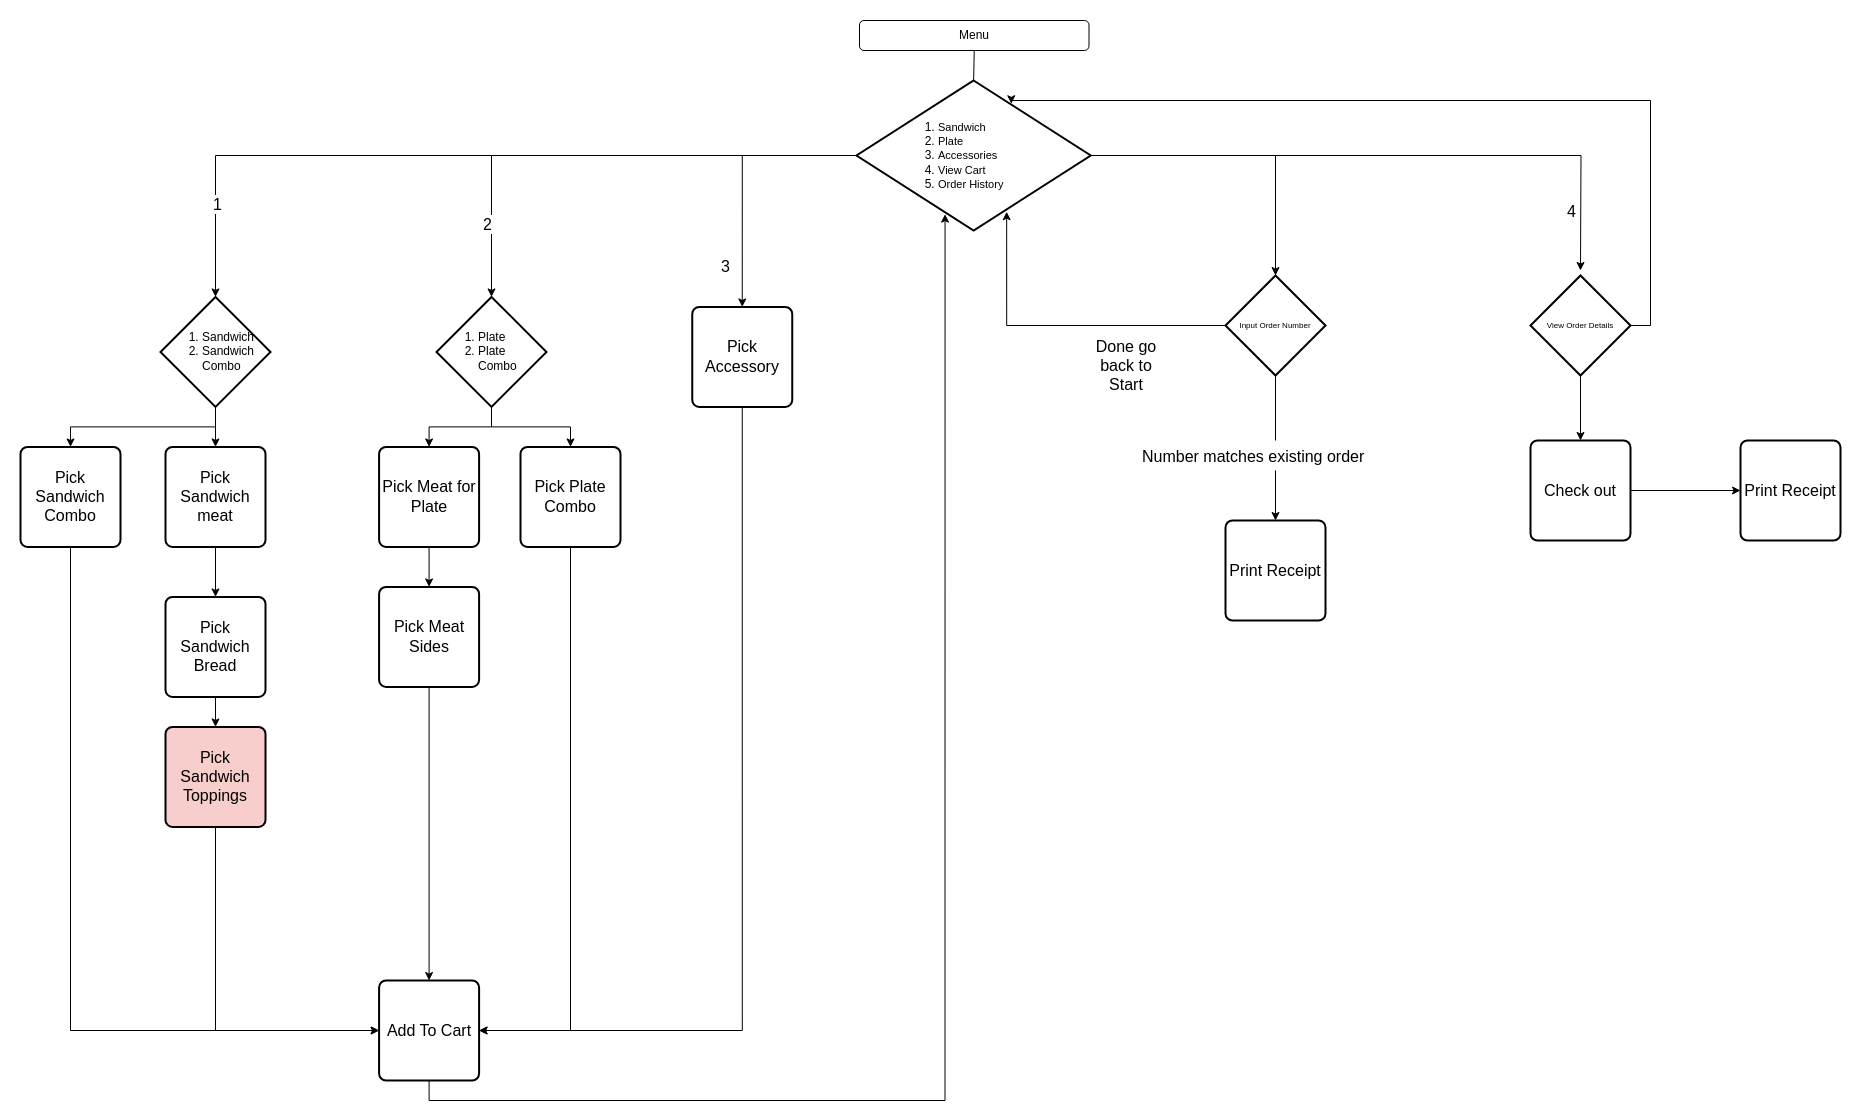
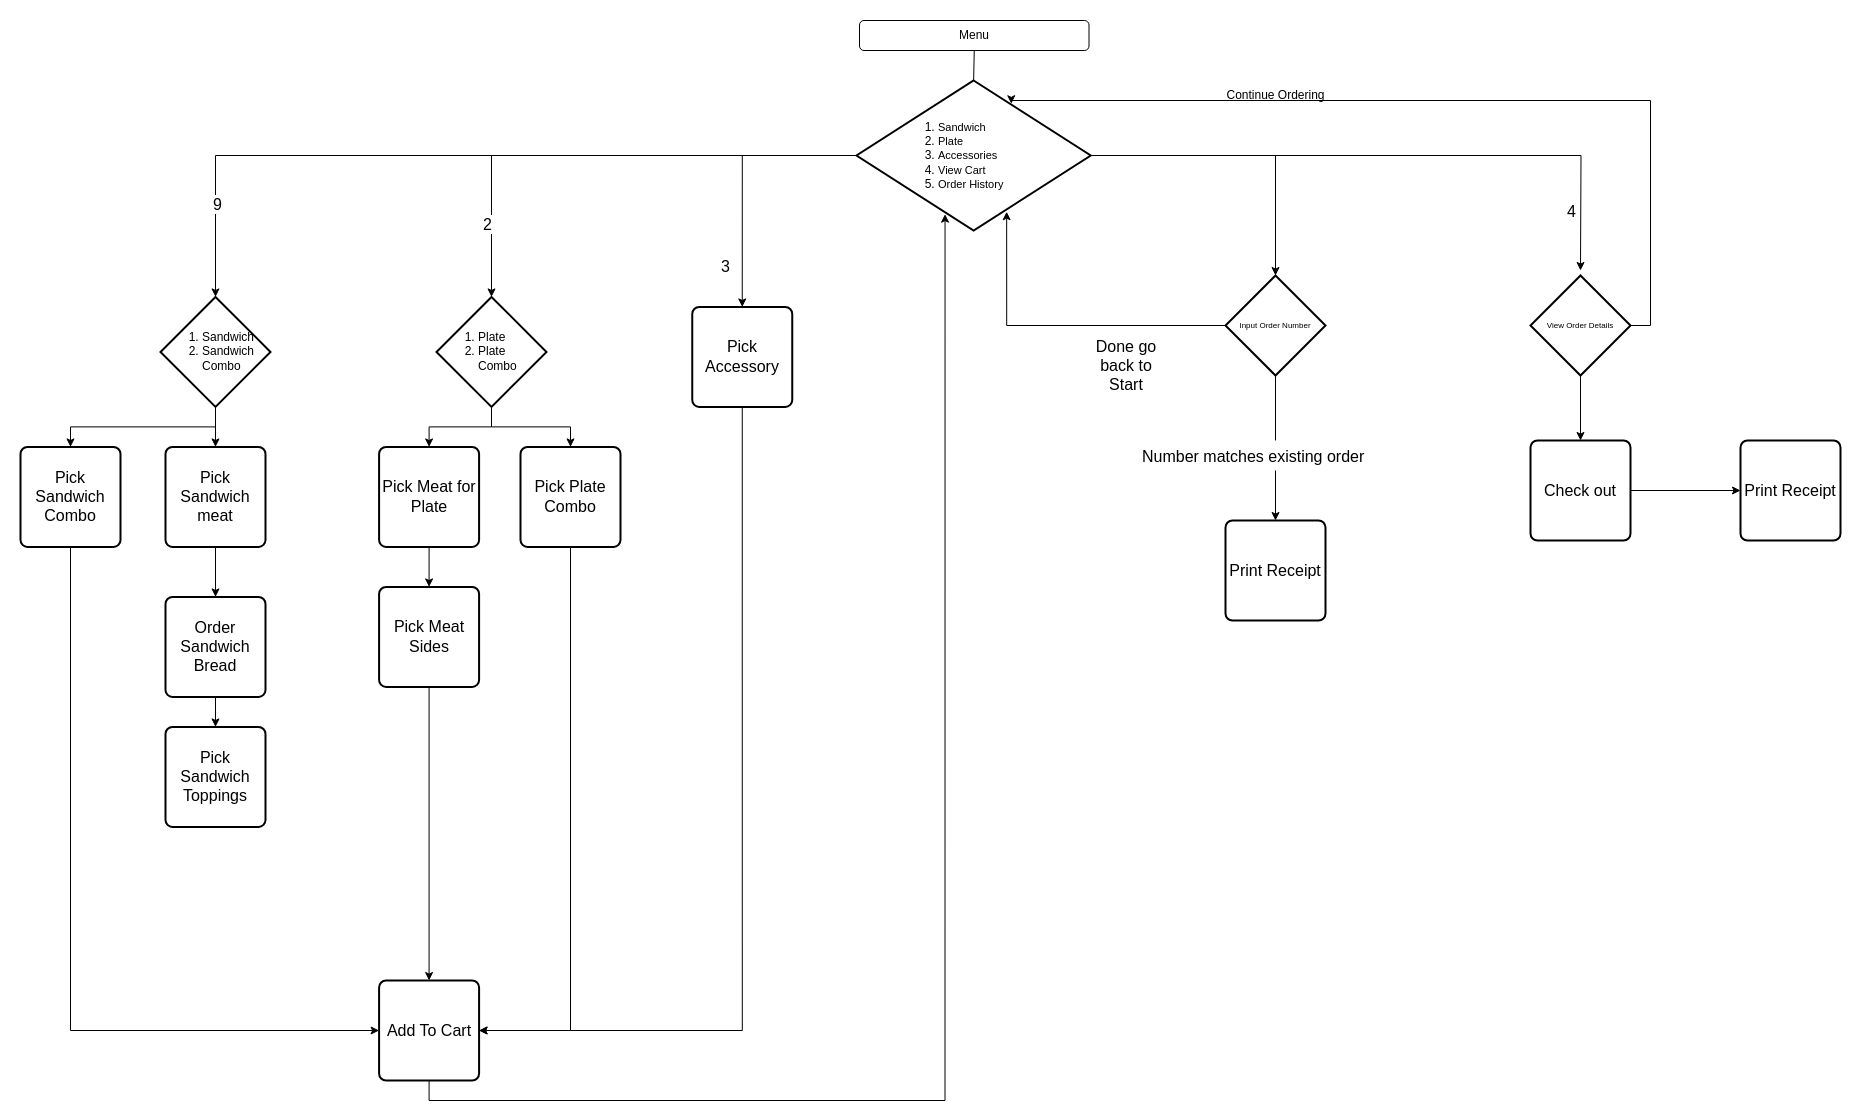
node "Continue Ordering": added
node "1": label "1" -> "9"
node "Pick Sandwich Bread": label "Pick Sandwich Bread" -> "Order Sandwich Bread"
node "Pick Sandwich Toppings": fillcolor #f8cecc -> #ffffff
edge "Pick Sandwich Toppings" -> "Add To Cart": removed
